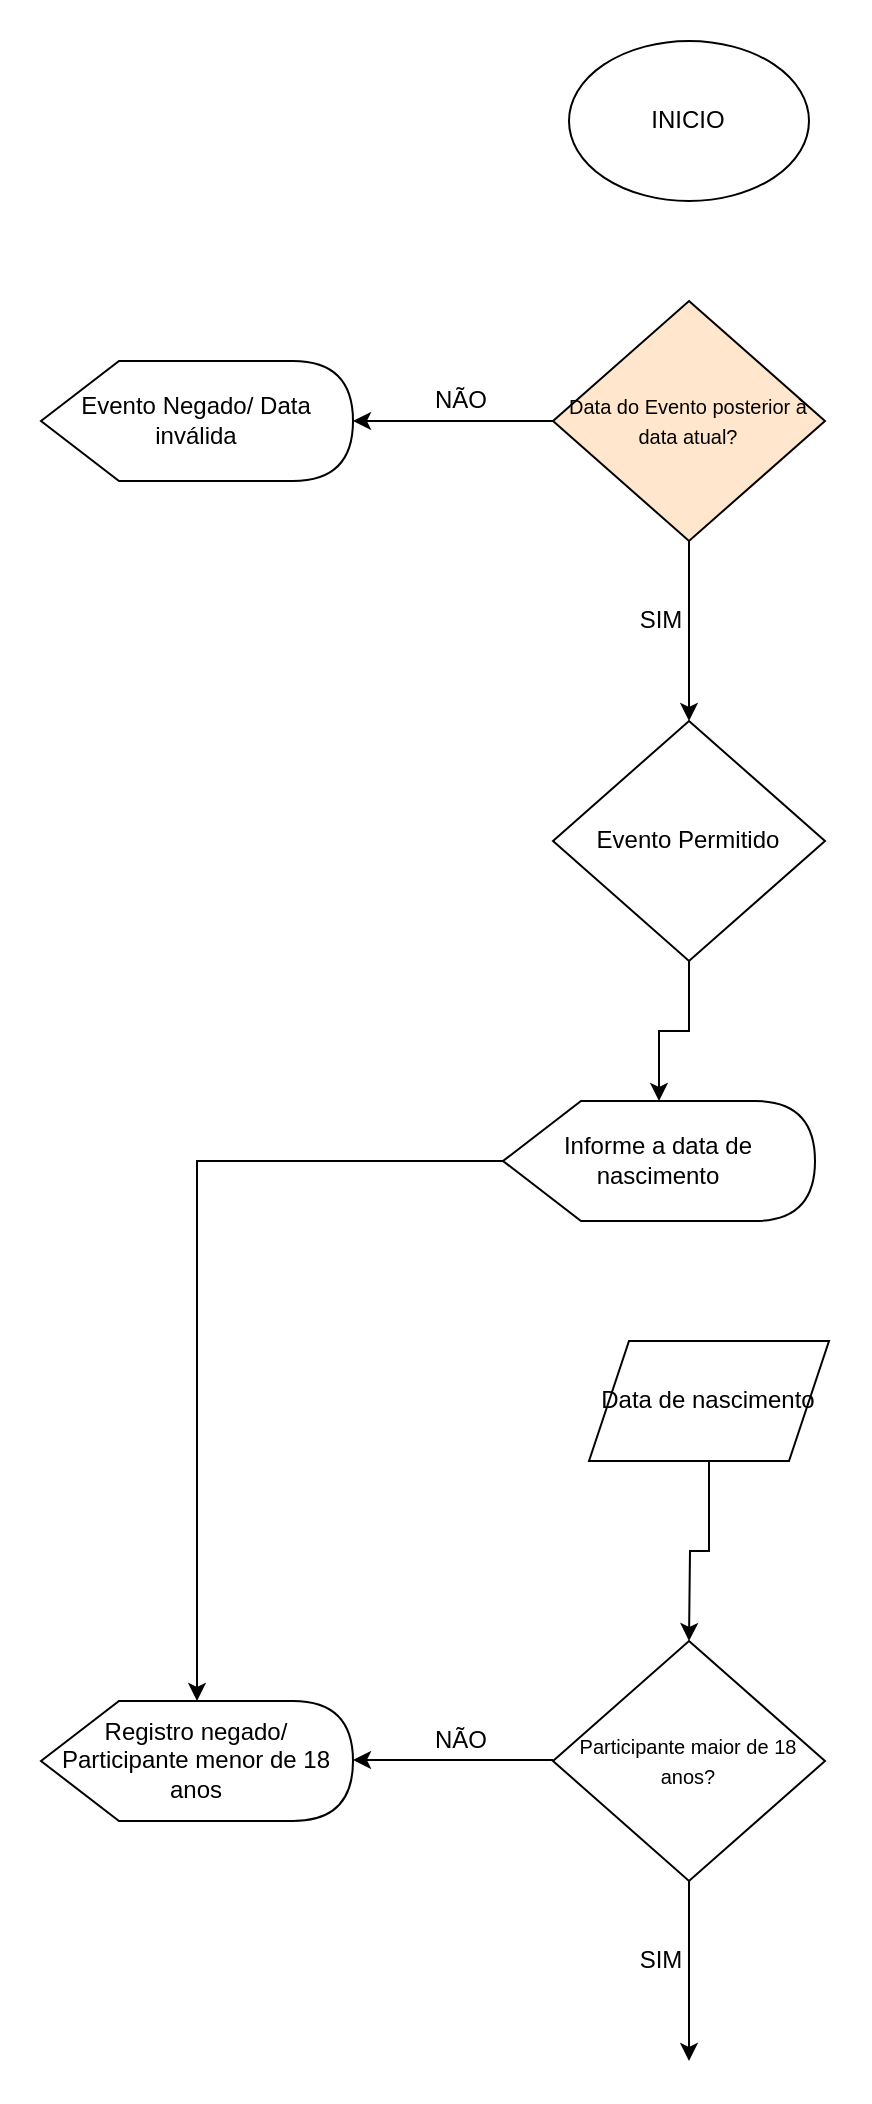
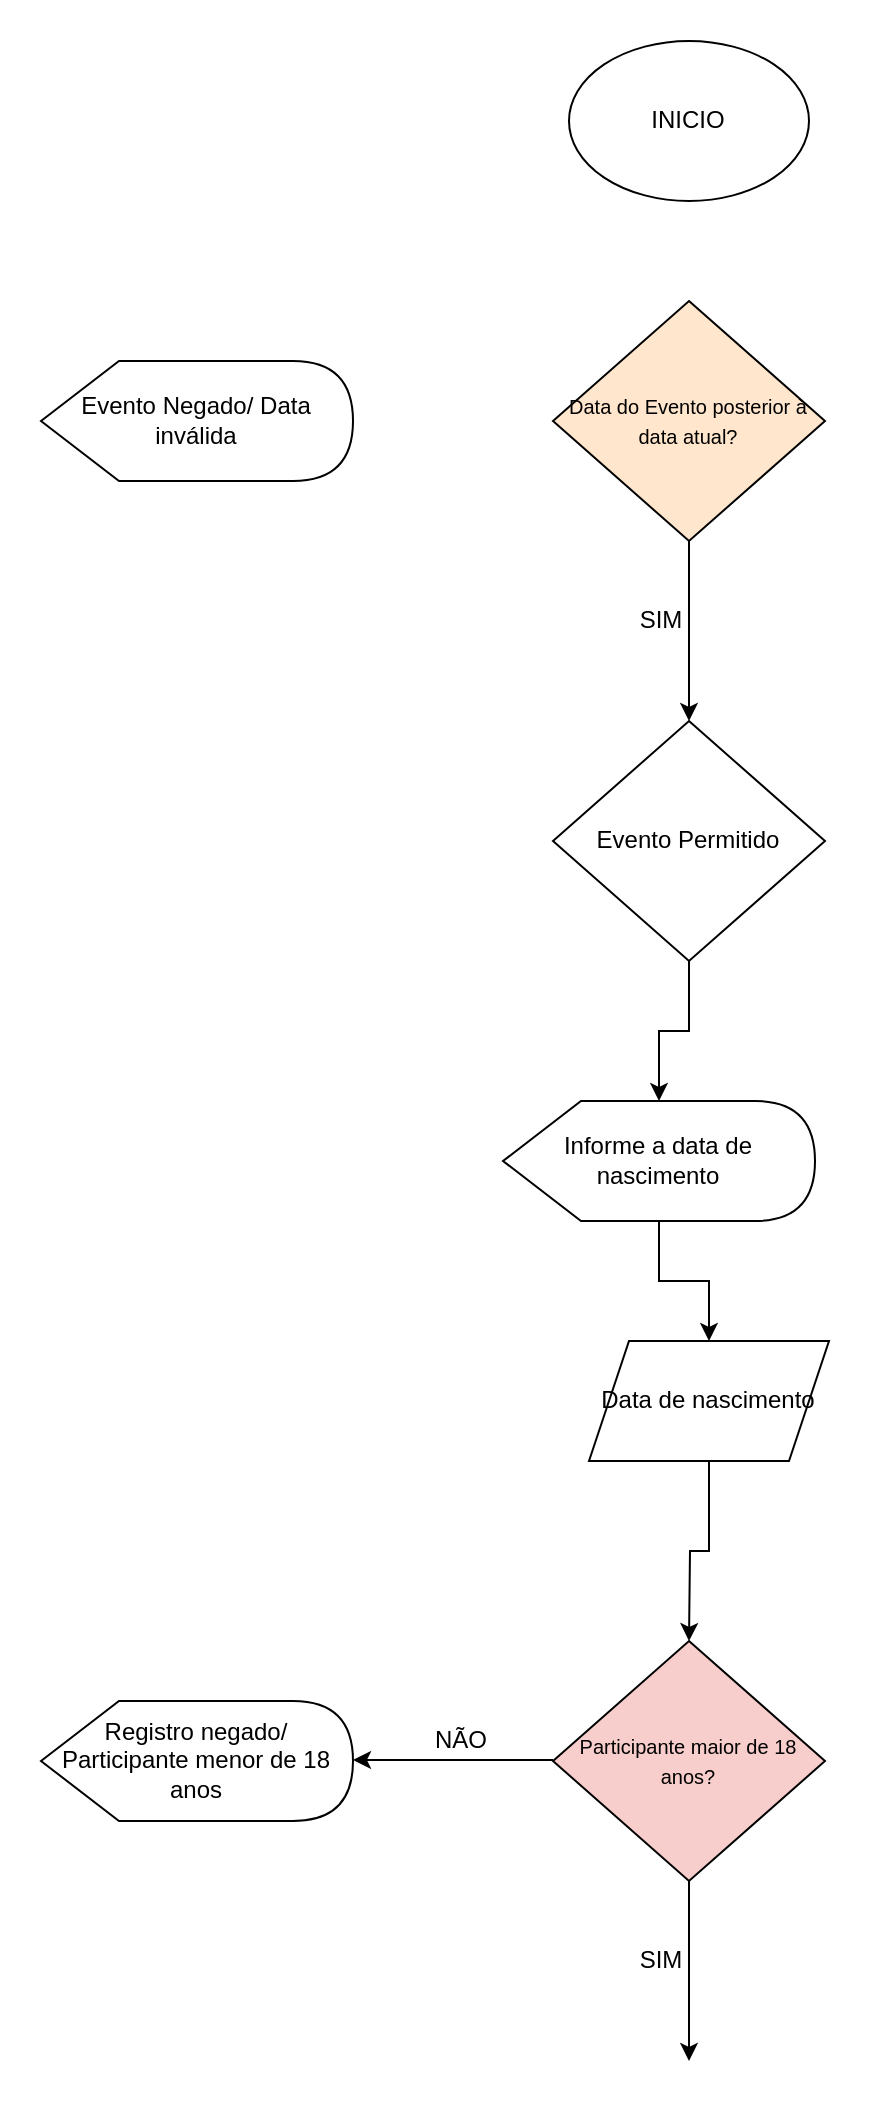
edge "Data do Evento posterior à data atual?" -> "Evento Negado/ Data inválida": removed, label "NÃO"
edge "Informe a data de nascimento" -> "Registro negado/ Participante menor de 18 anos": now "Informe a data de nascimento" -> "Data de nascimento"
node "Participante maior de 18 anos?": fillcolor #ffffff -> #f8cecc
